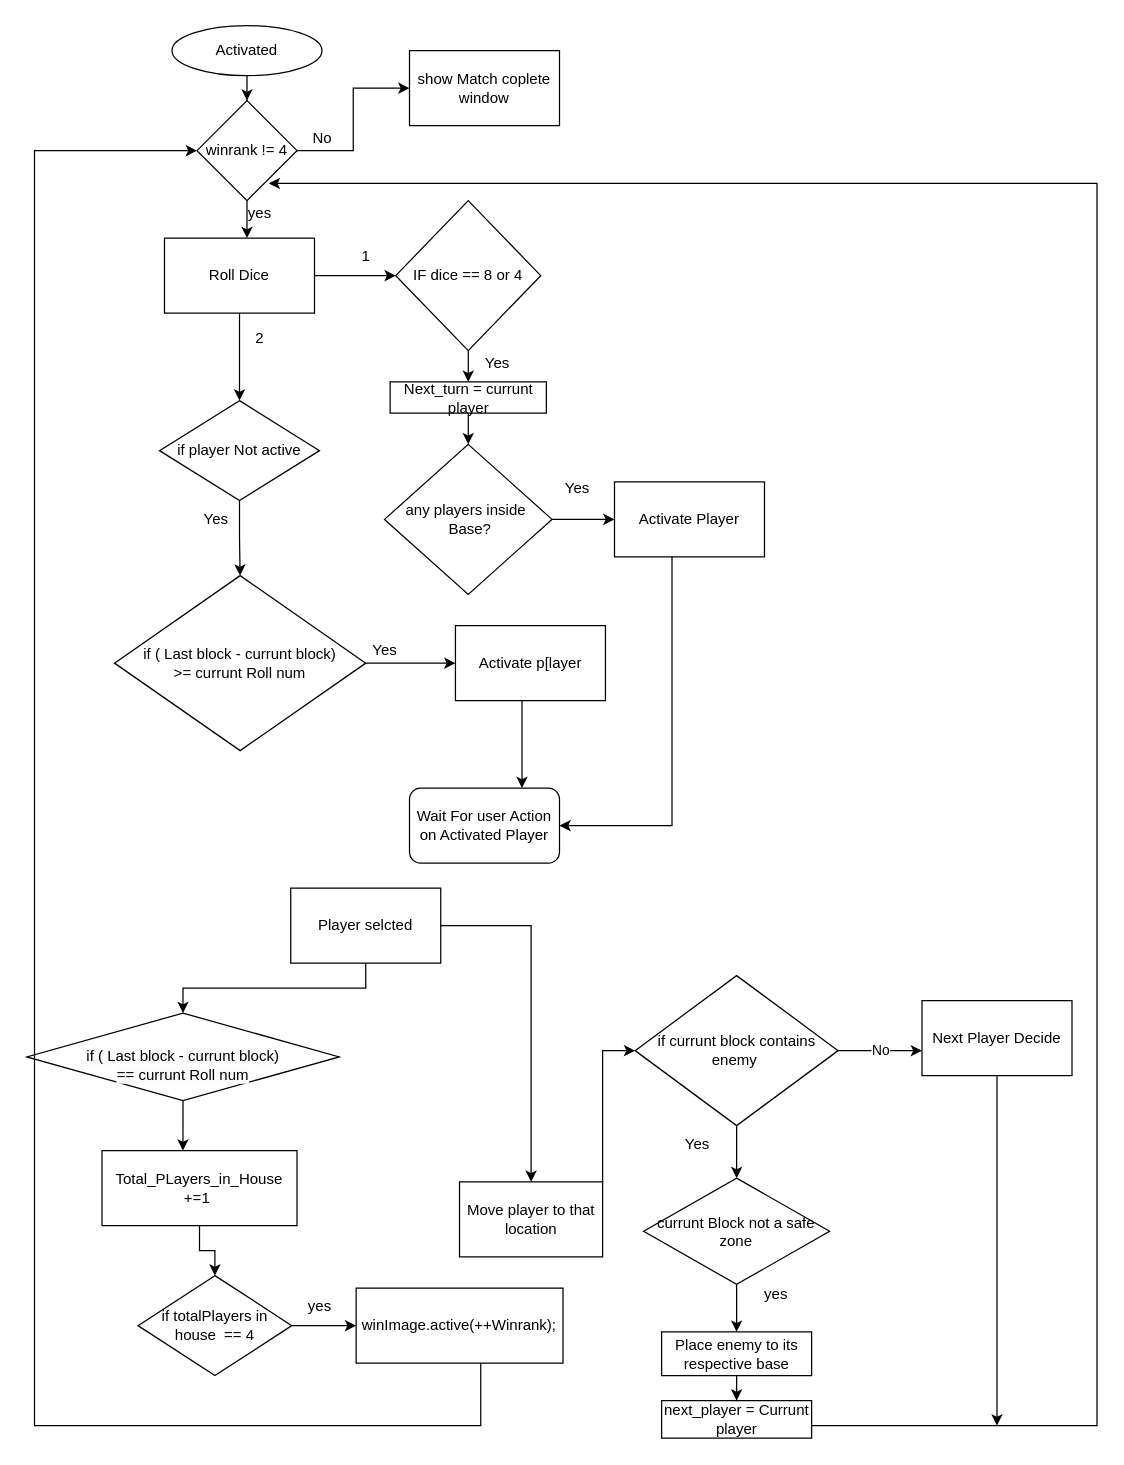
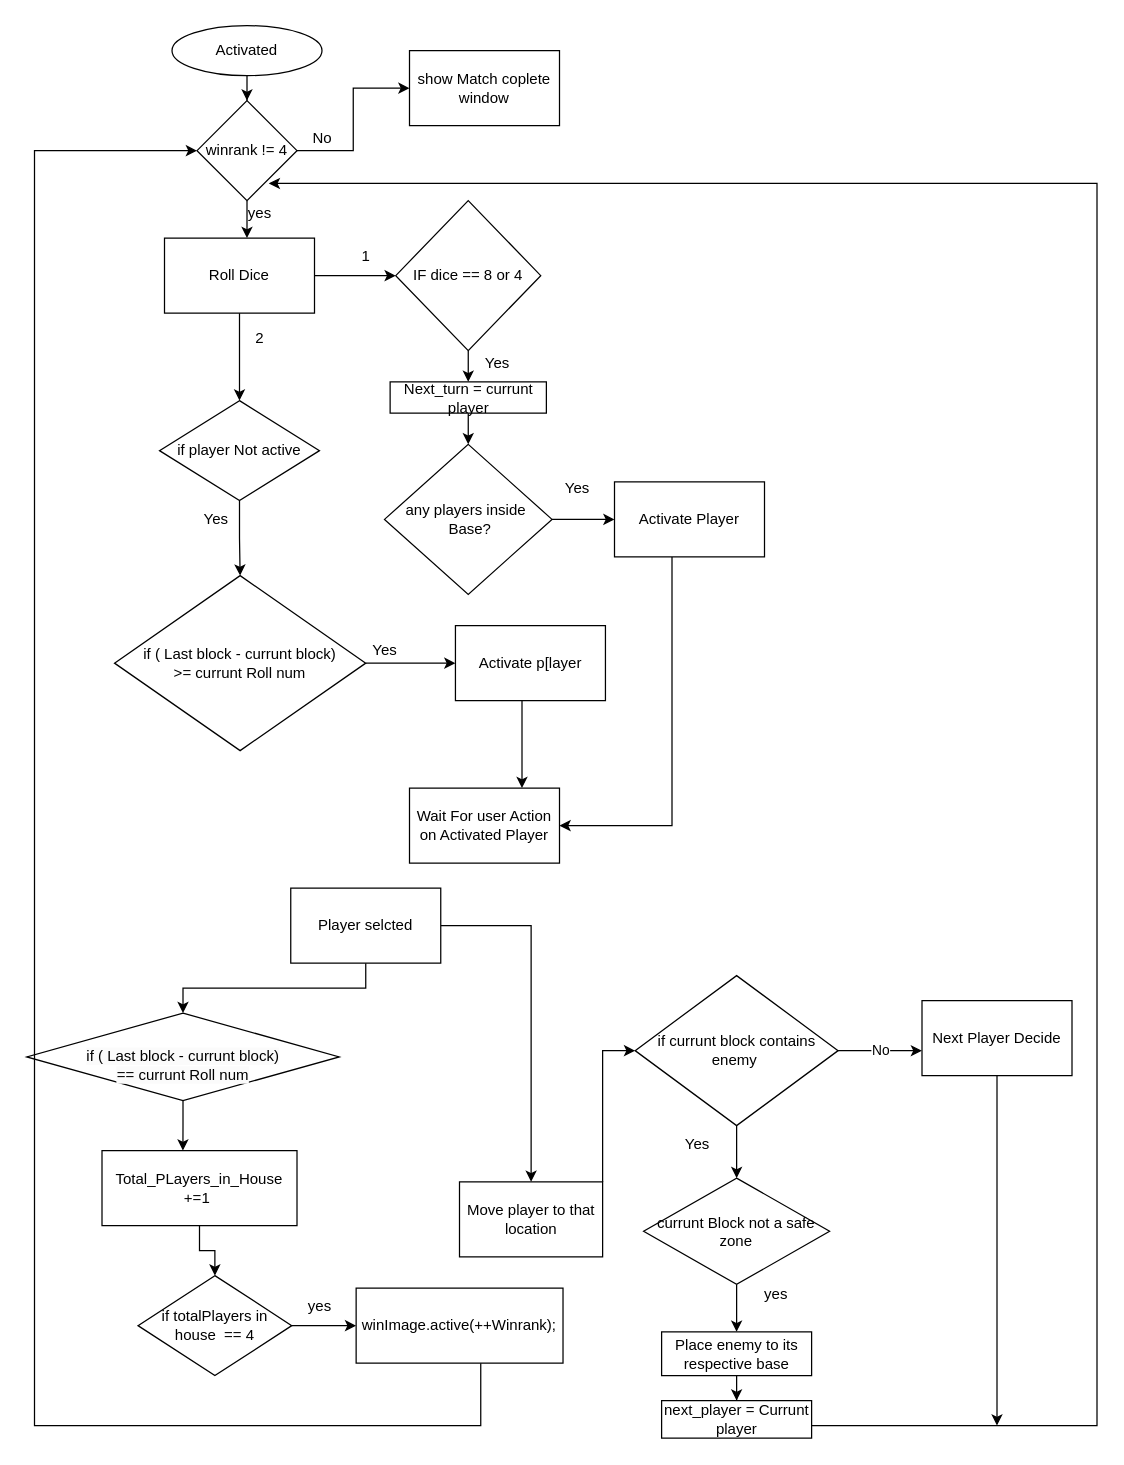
node "Wait For user Action on Activated Player": shape rounded rectangle -> rectangle
